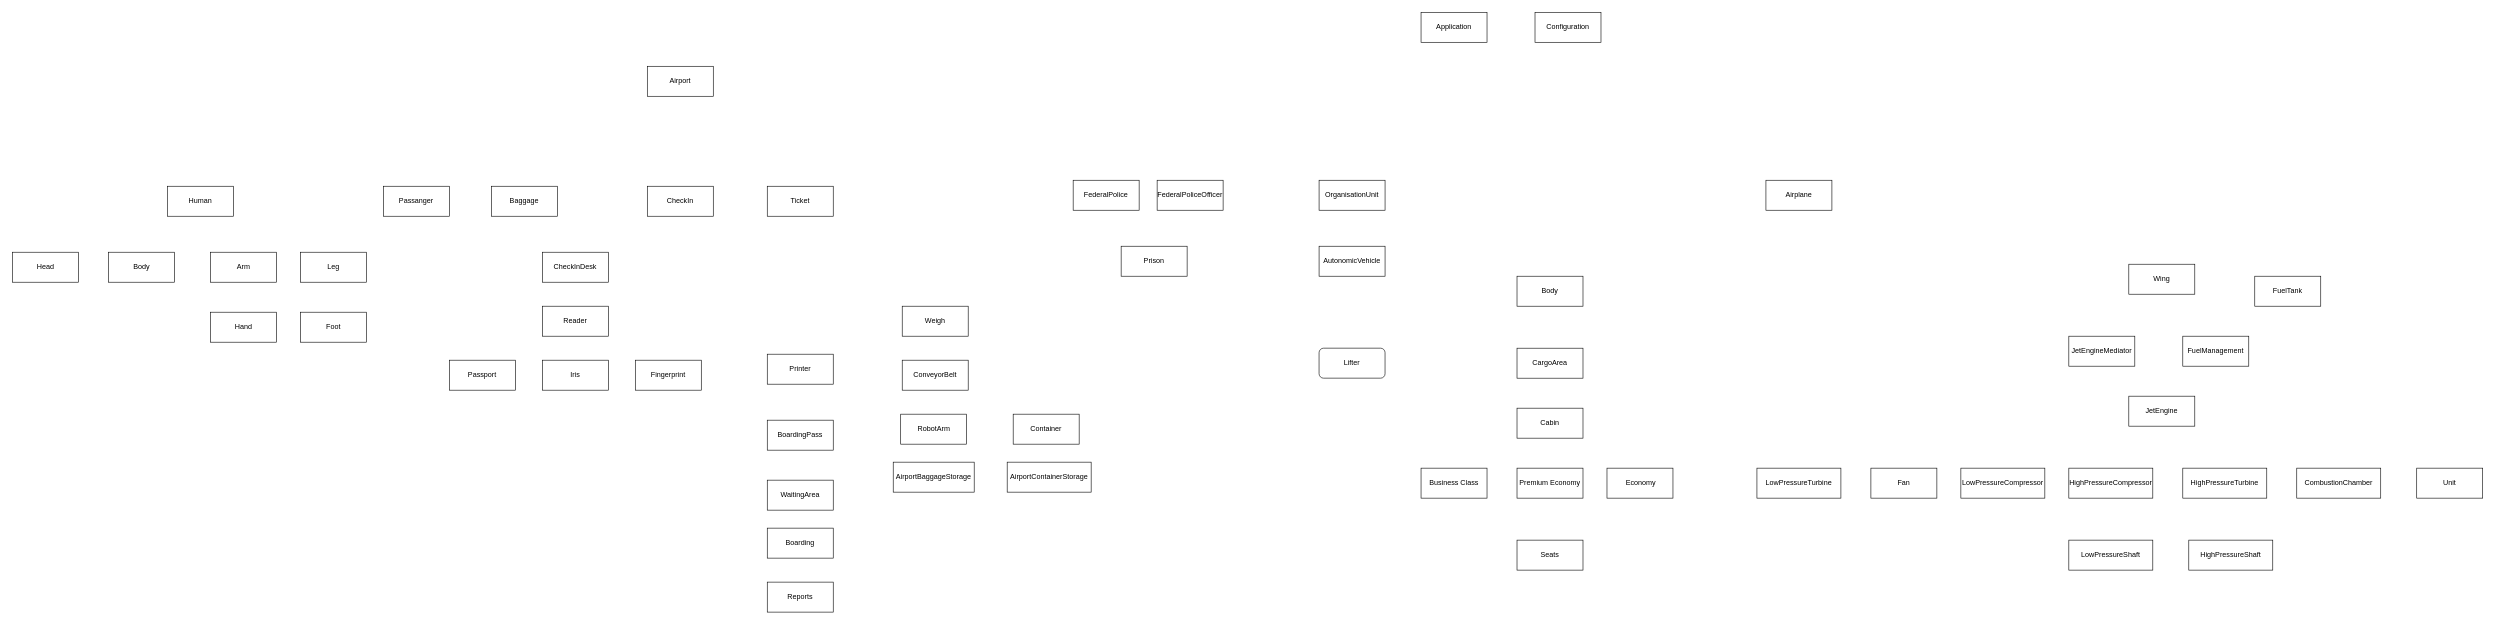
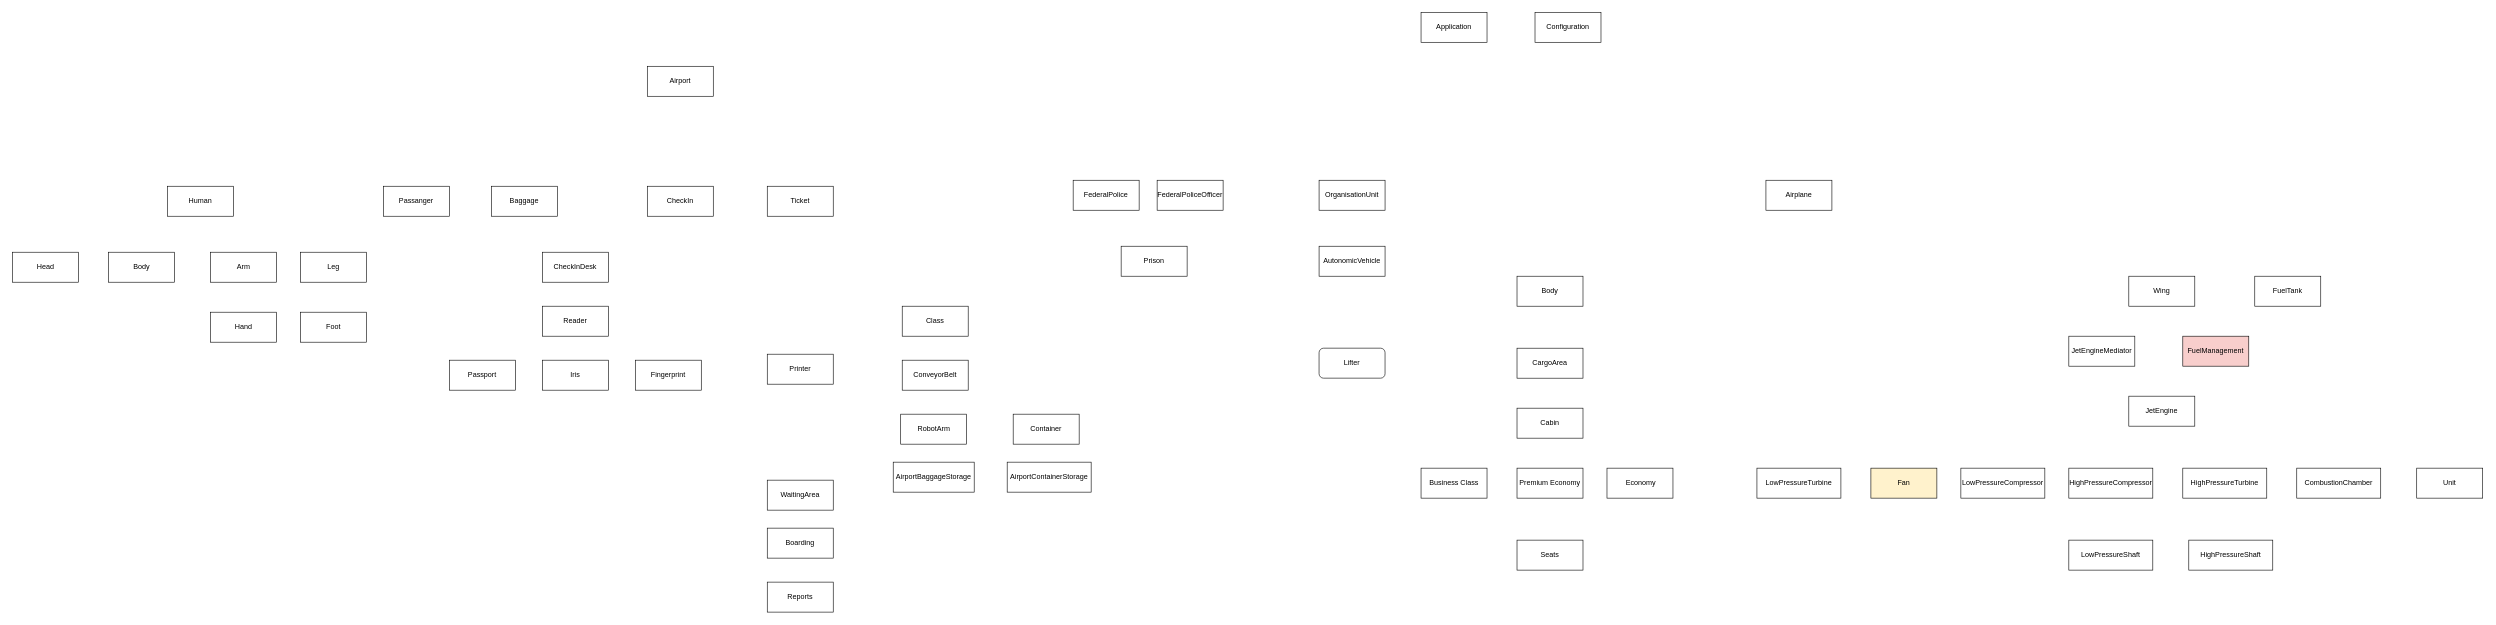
node "Wing": moved (2162, 279) -> (2162, 291)
node "Weigh": label "Weigh" -> "Class"
node "FuelManagement": fillcolor #ffffff -> #f8cecc
node "BoardingPass": removed
node "Fan": fillcolor #ffffff -> #fff2cc
